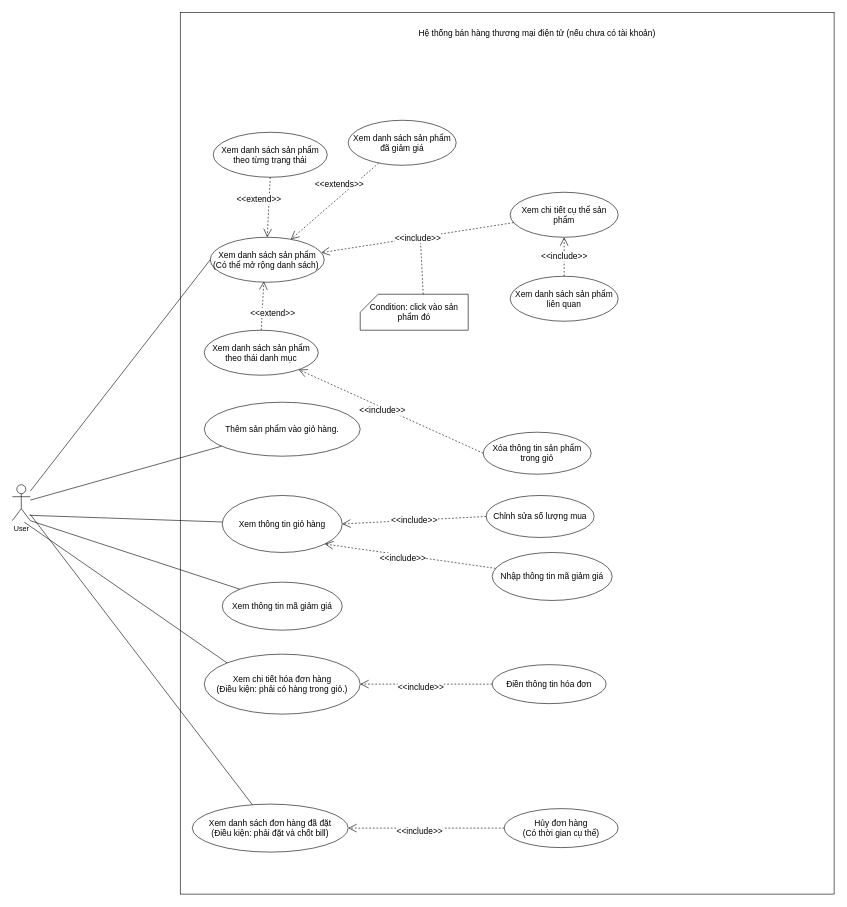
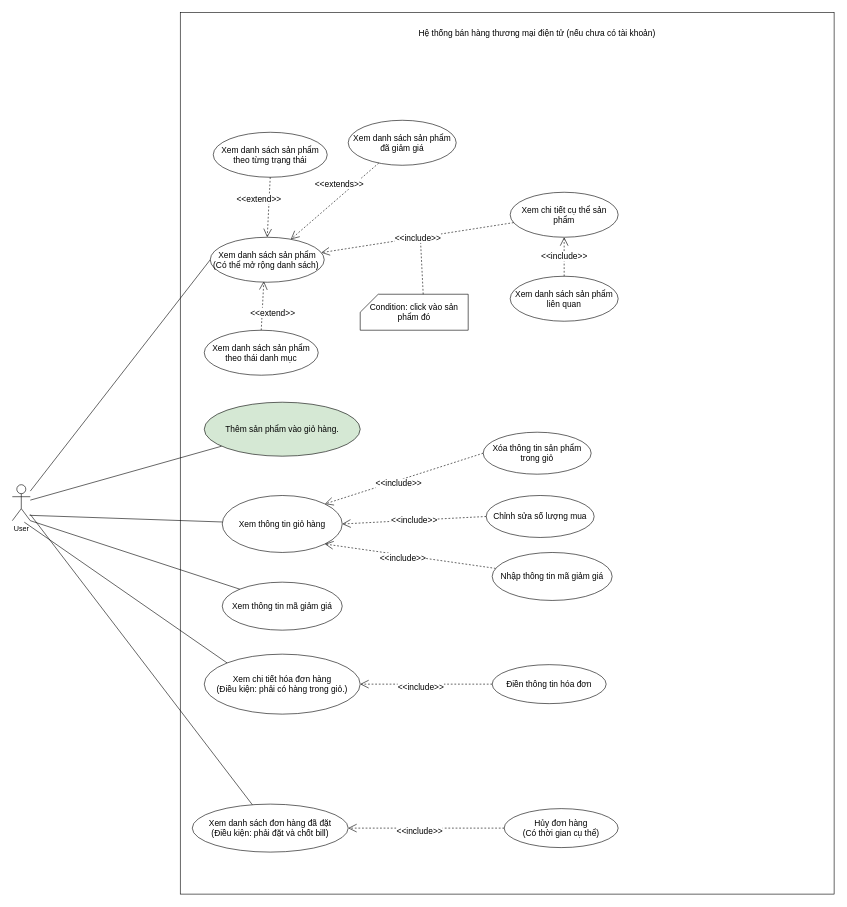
edge "Xóa thông tin sản phẩm trong giỏ" -> "Xem danh sách sản phẩm theo thái danh mục": now "Xóa thông tin sản phẩm trong giỏ" -> "Xem thông tin giỏ hàng"
node "Thêm sản phẩm vào giỏ hàng.": fillcolor #ffffff -> #d5e8d4
